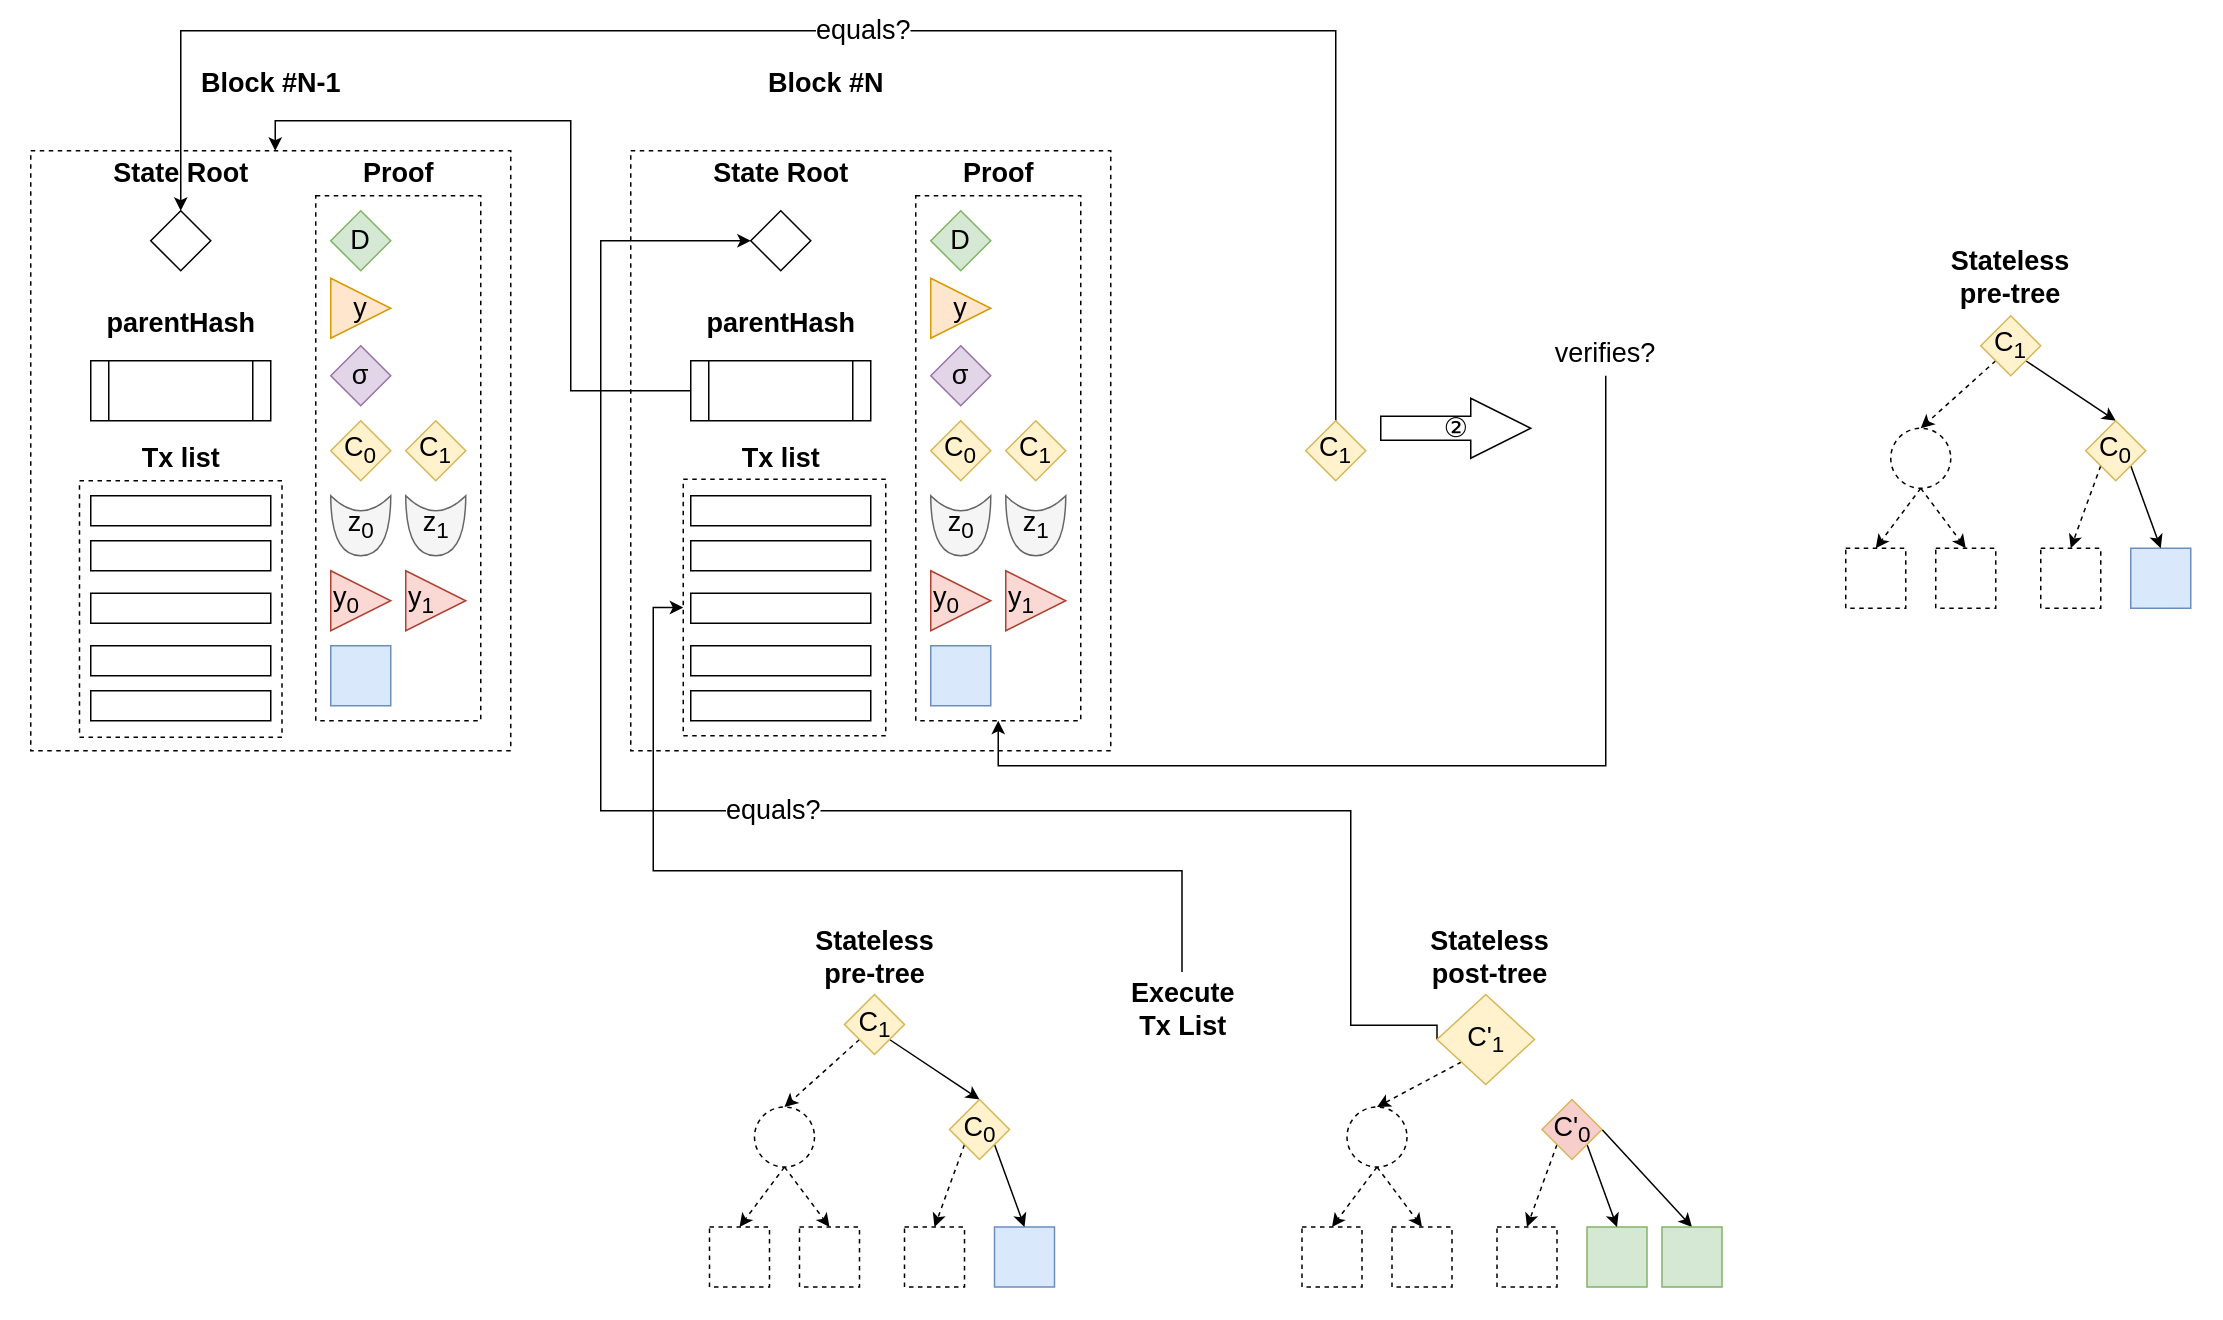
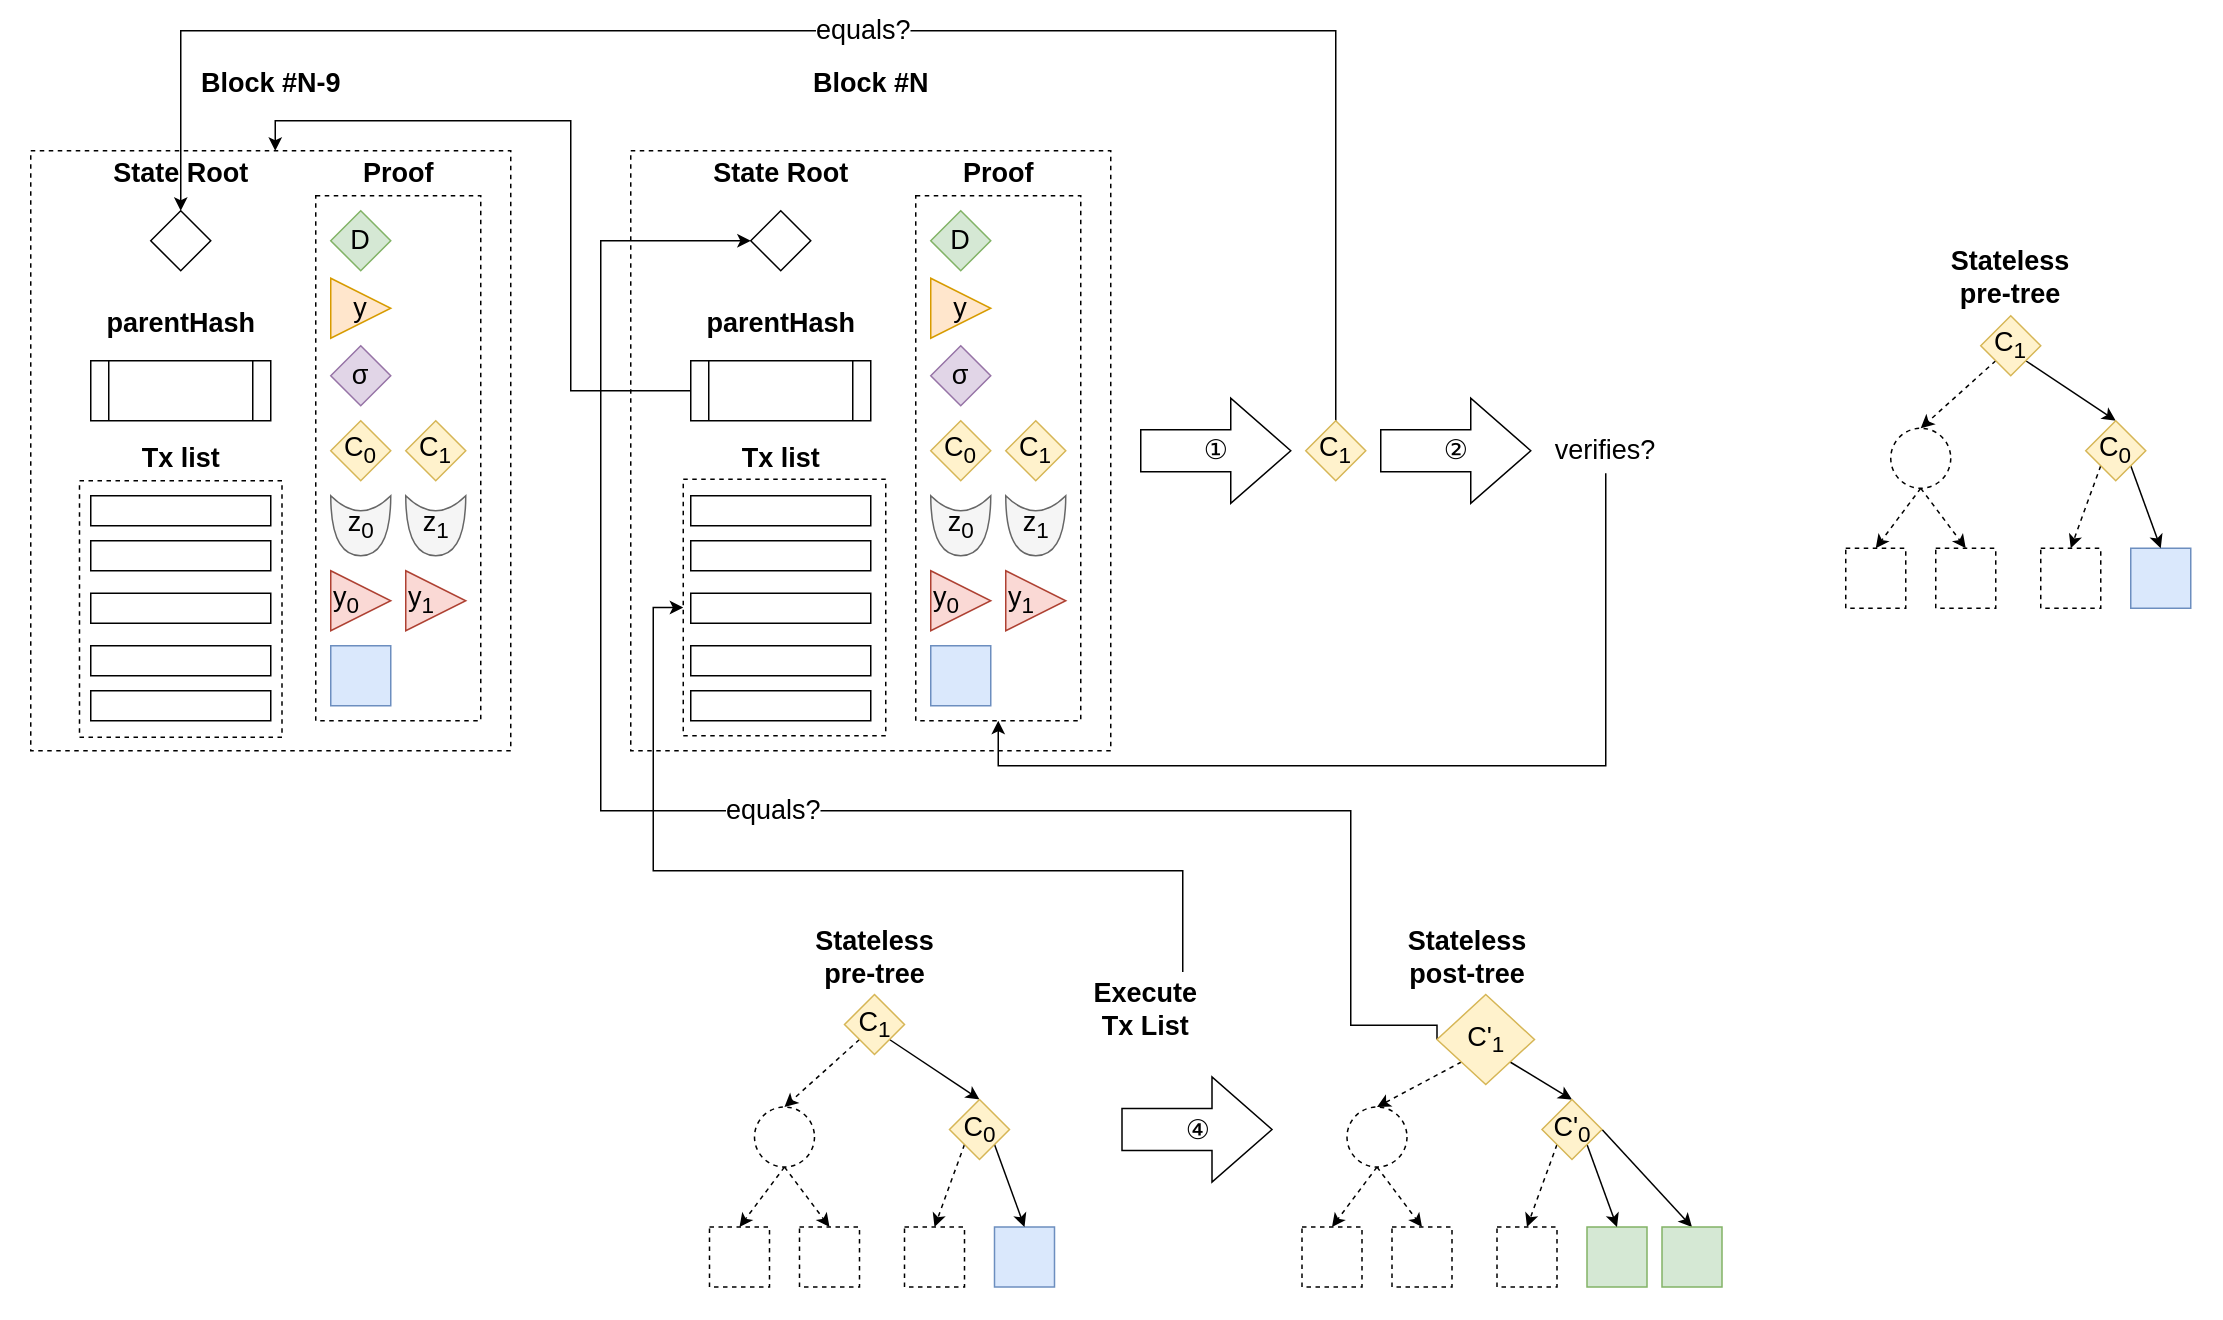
node "Block #N-1": label "Block #N-1" -> "Block #N-9"
node "Block #N": moved (826, 83) -> (871, 83)
node "verifies?": moved (1606, 353) -> (1606, 451)
node "②": size 150x60 -> 150x105
node "①": added
node "Stateless post-tree": moved (1490, 957) -> (1467, 957)
node "Execute Tx List": moved (1182, 1010) -> (1145, 1010)
edge "C'1" -> "C'0": added
node "④": added
node "C'0": fillcolor #f8cecc -> #fff2cc
